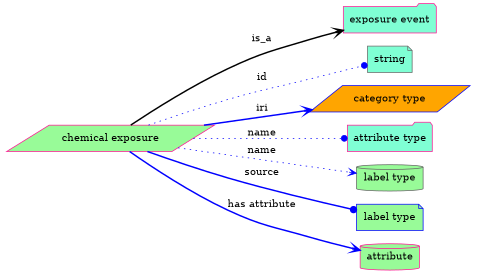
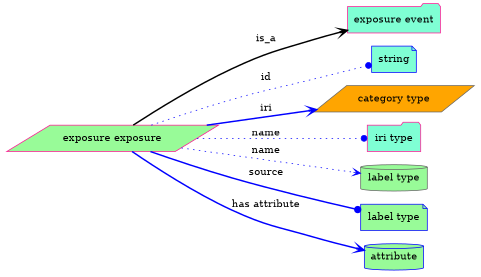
node "string": color gray40 -> blue
node "category type": color blue -> gray40
node "chemical exposure": label "chemical exposure" -> "exposure exposure"
node "attribute type": label "attribute type" -> "iri type"
node "attribute": color deeppink -> blue
